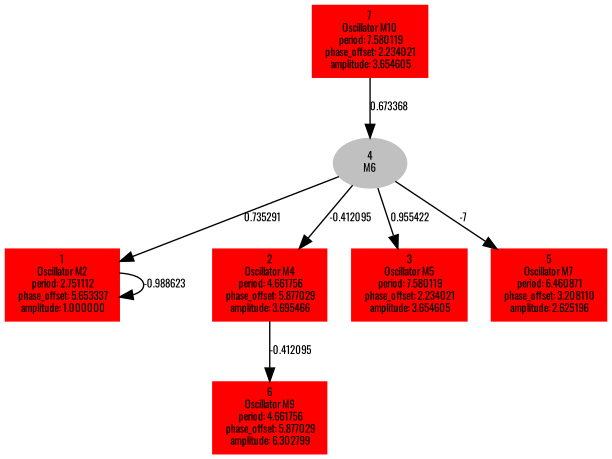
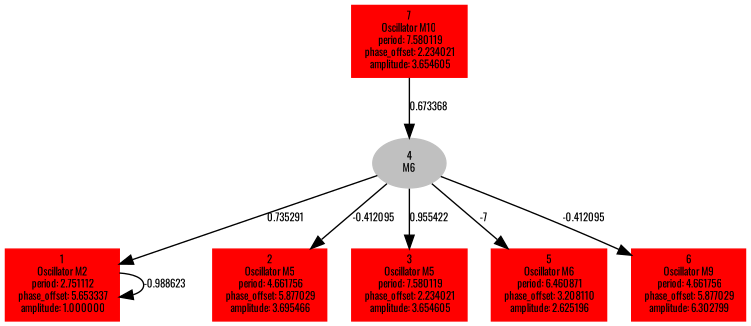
node "2": text "Oscillator M4" -> "Oscillator M5"
node "5": text "Oscillator M7" -> "Oscillator M6"
edge "2" -> "6": now "4" -> "6"
